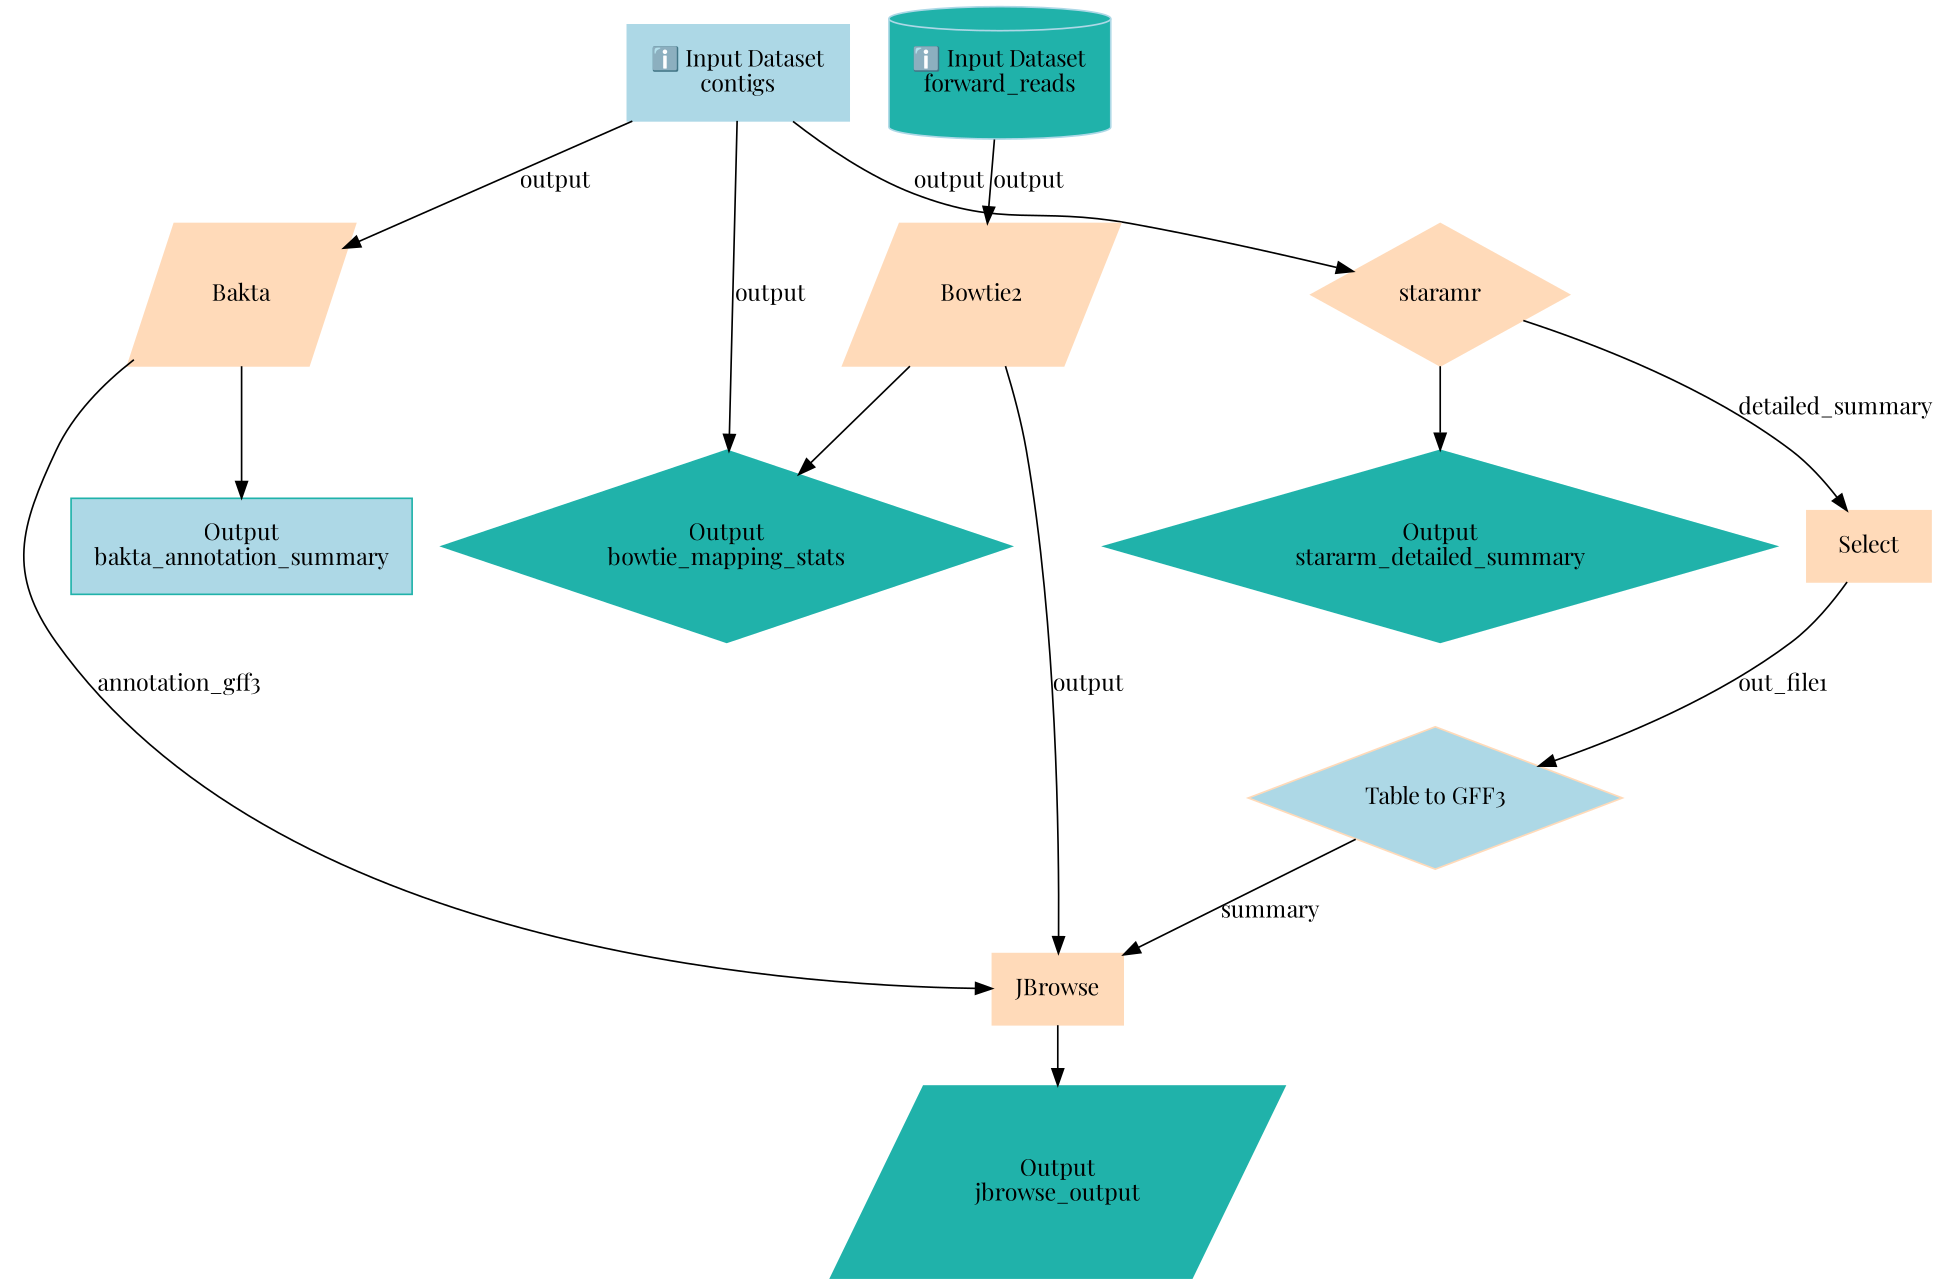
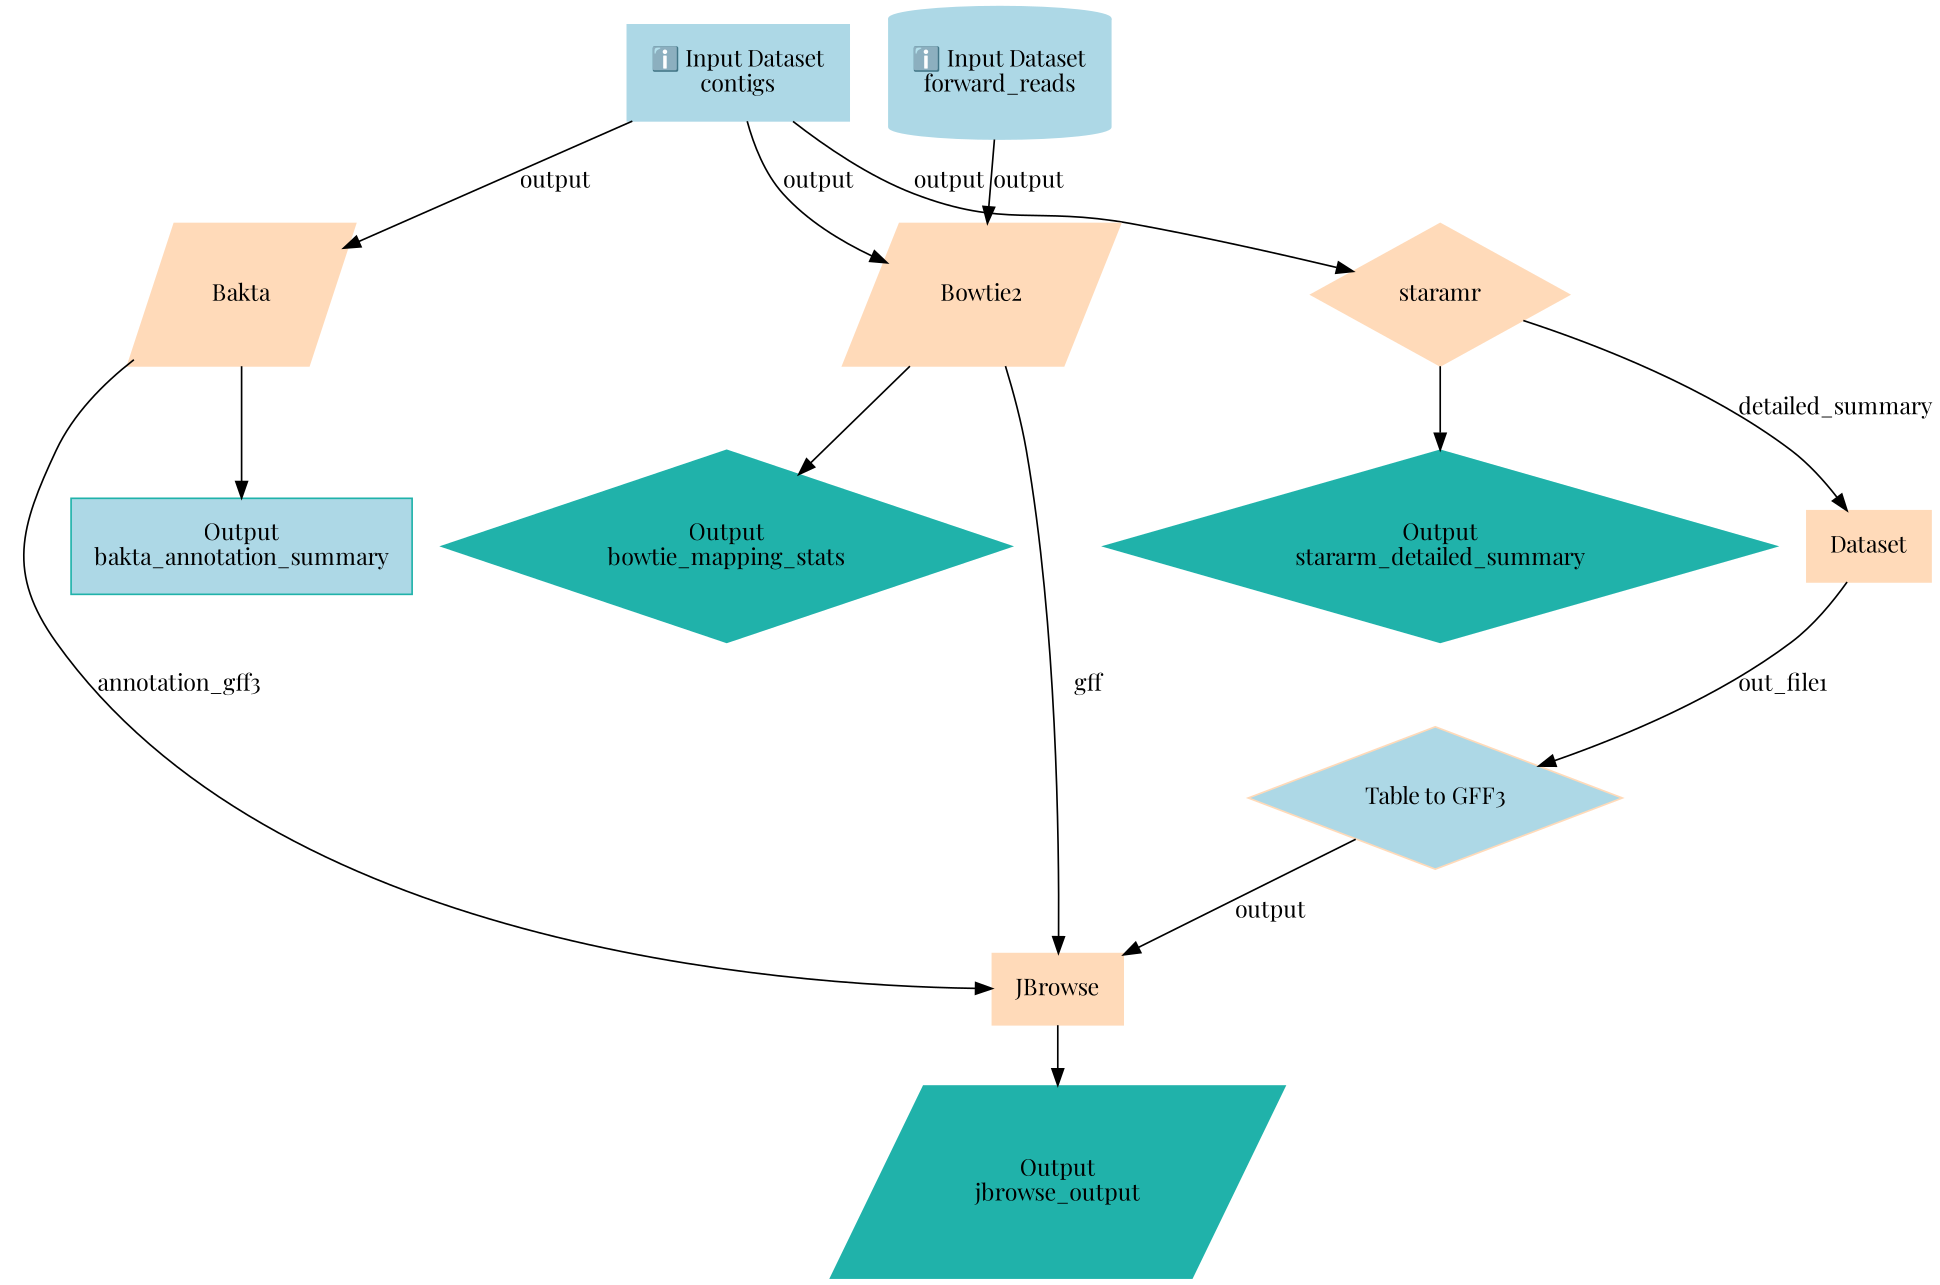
node "ℹ️ Input Dataset forward_reads": fillcolor lightseagreen -> lightblue
edge "ℹ️ Input Dataset contigs" -> "Output bowtie_mapping_stats": now "ℹ️ Input Dataset contigs" -> "Bowtie2"
node "Select": label "Select" -> "Dataset"
edge "Bowtie2" -> "JBrowse": label "output" -> "gff"
edge "Table to GFF3" -> "JBrowse": label "summary" -> "output"
